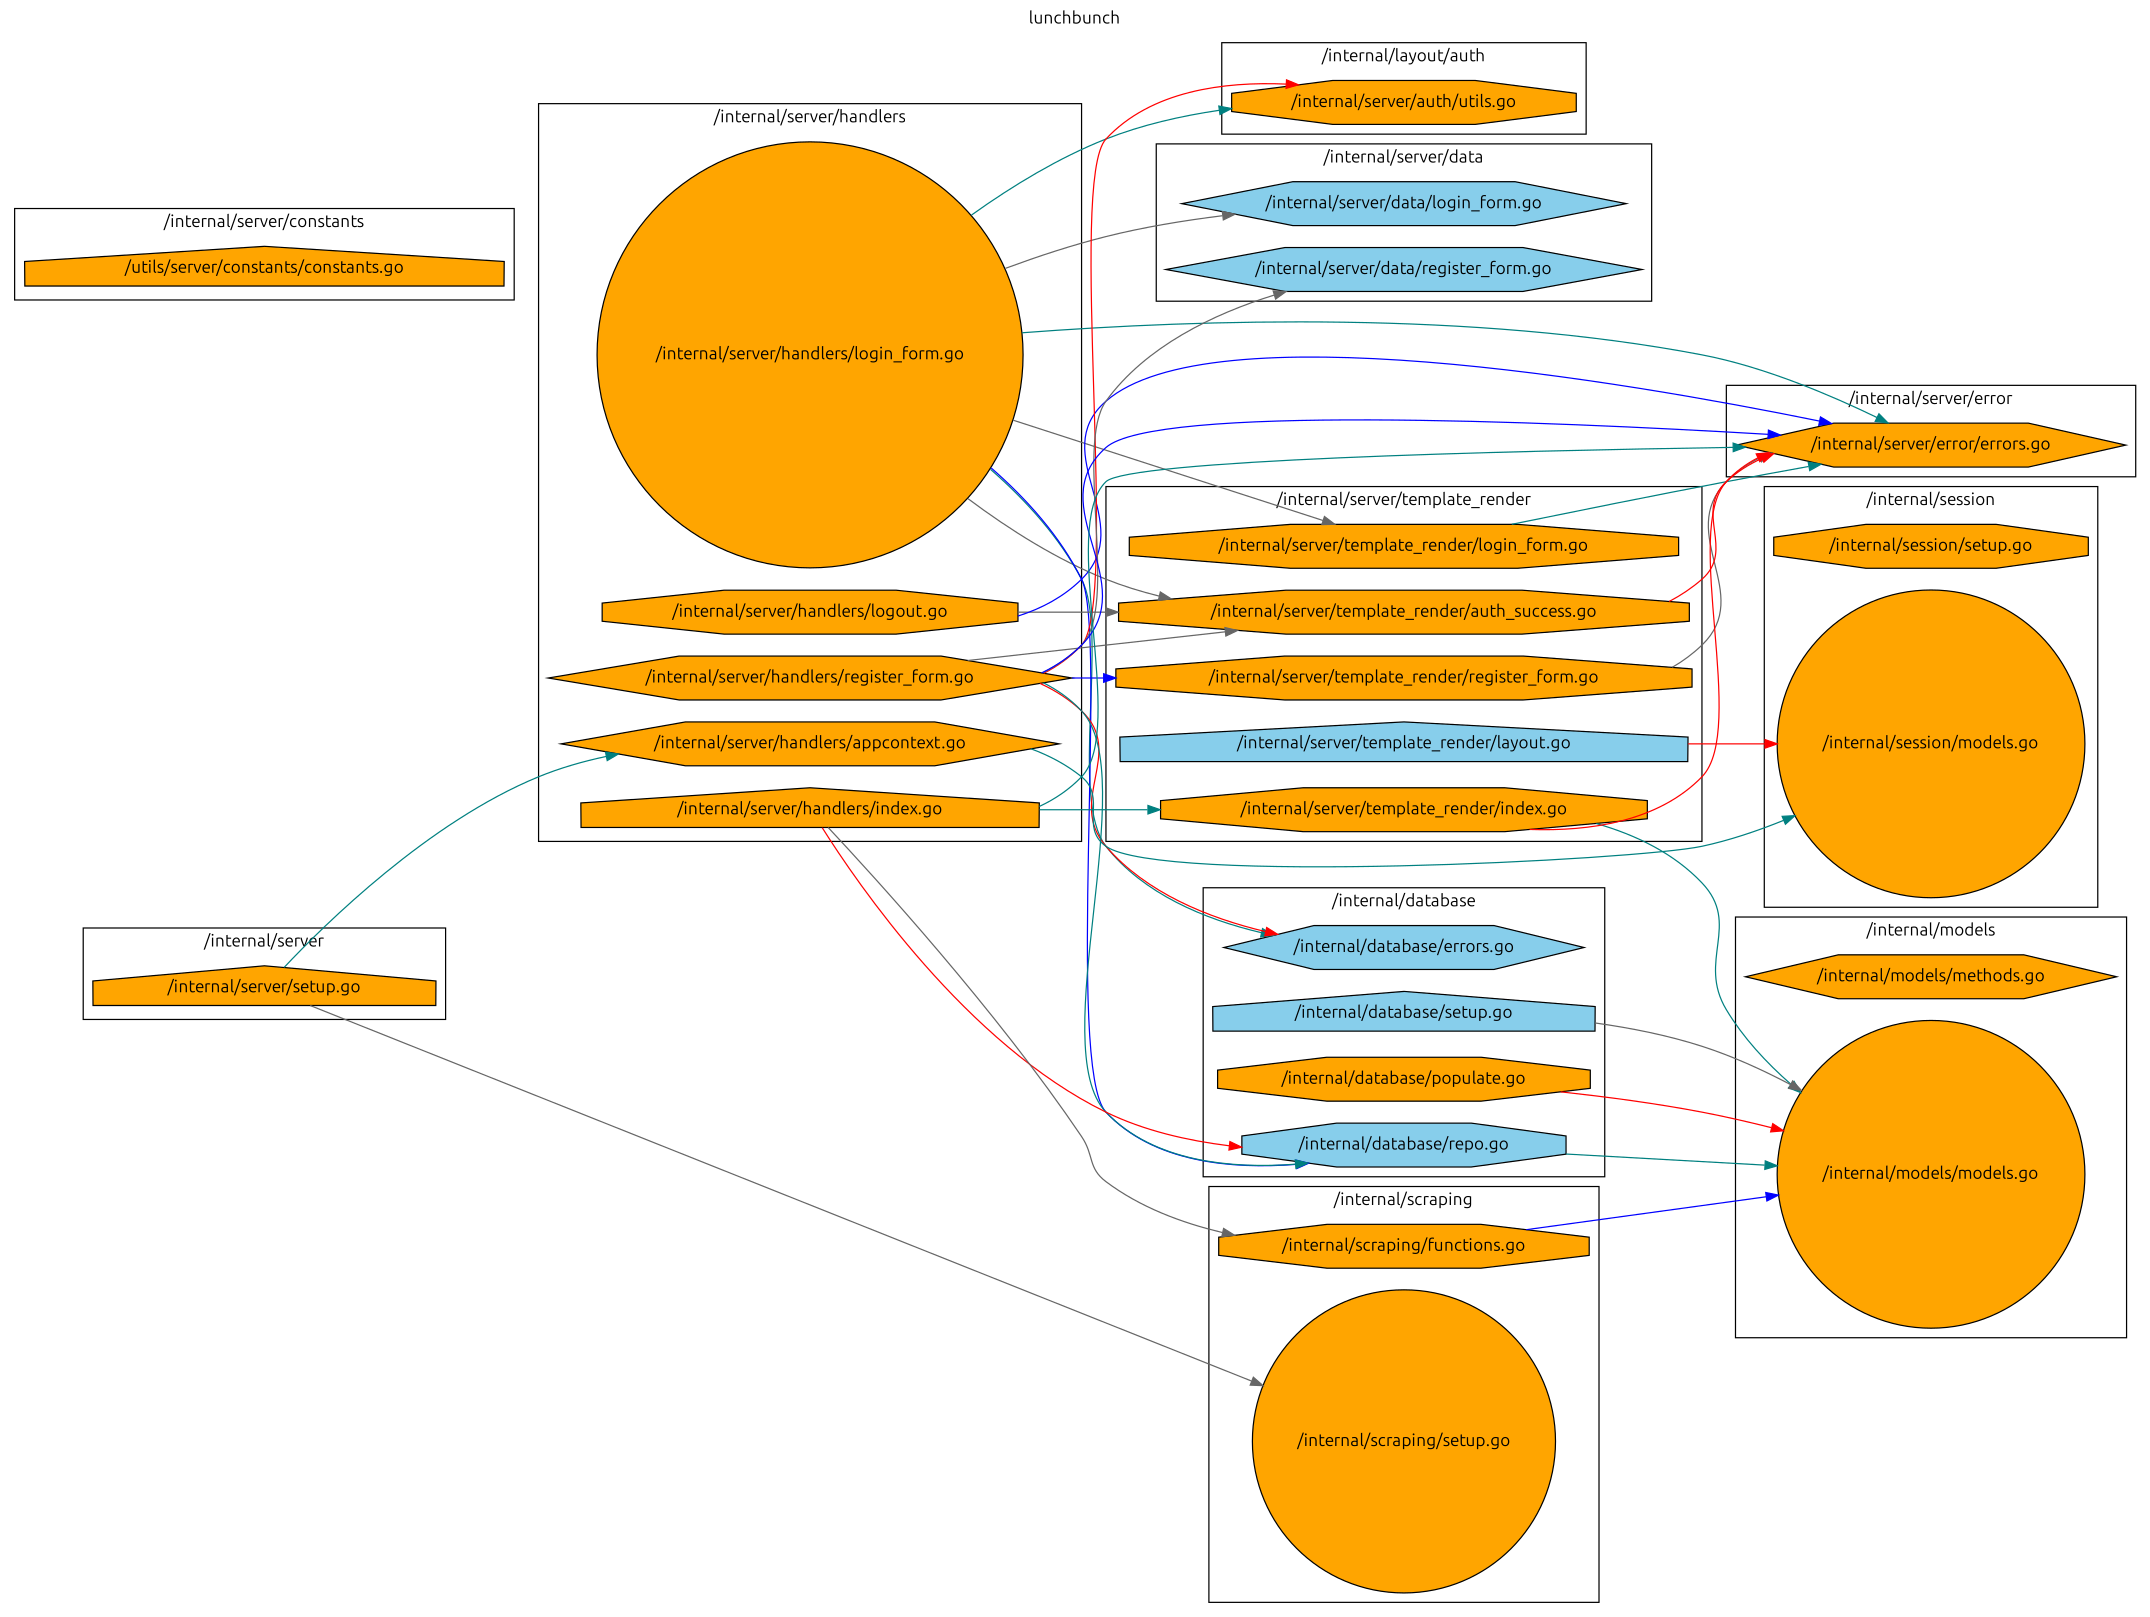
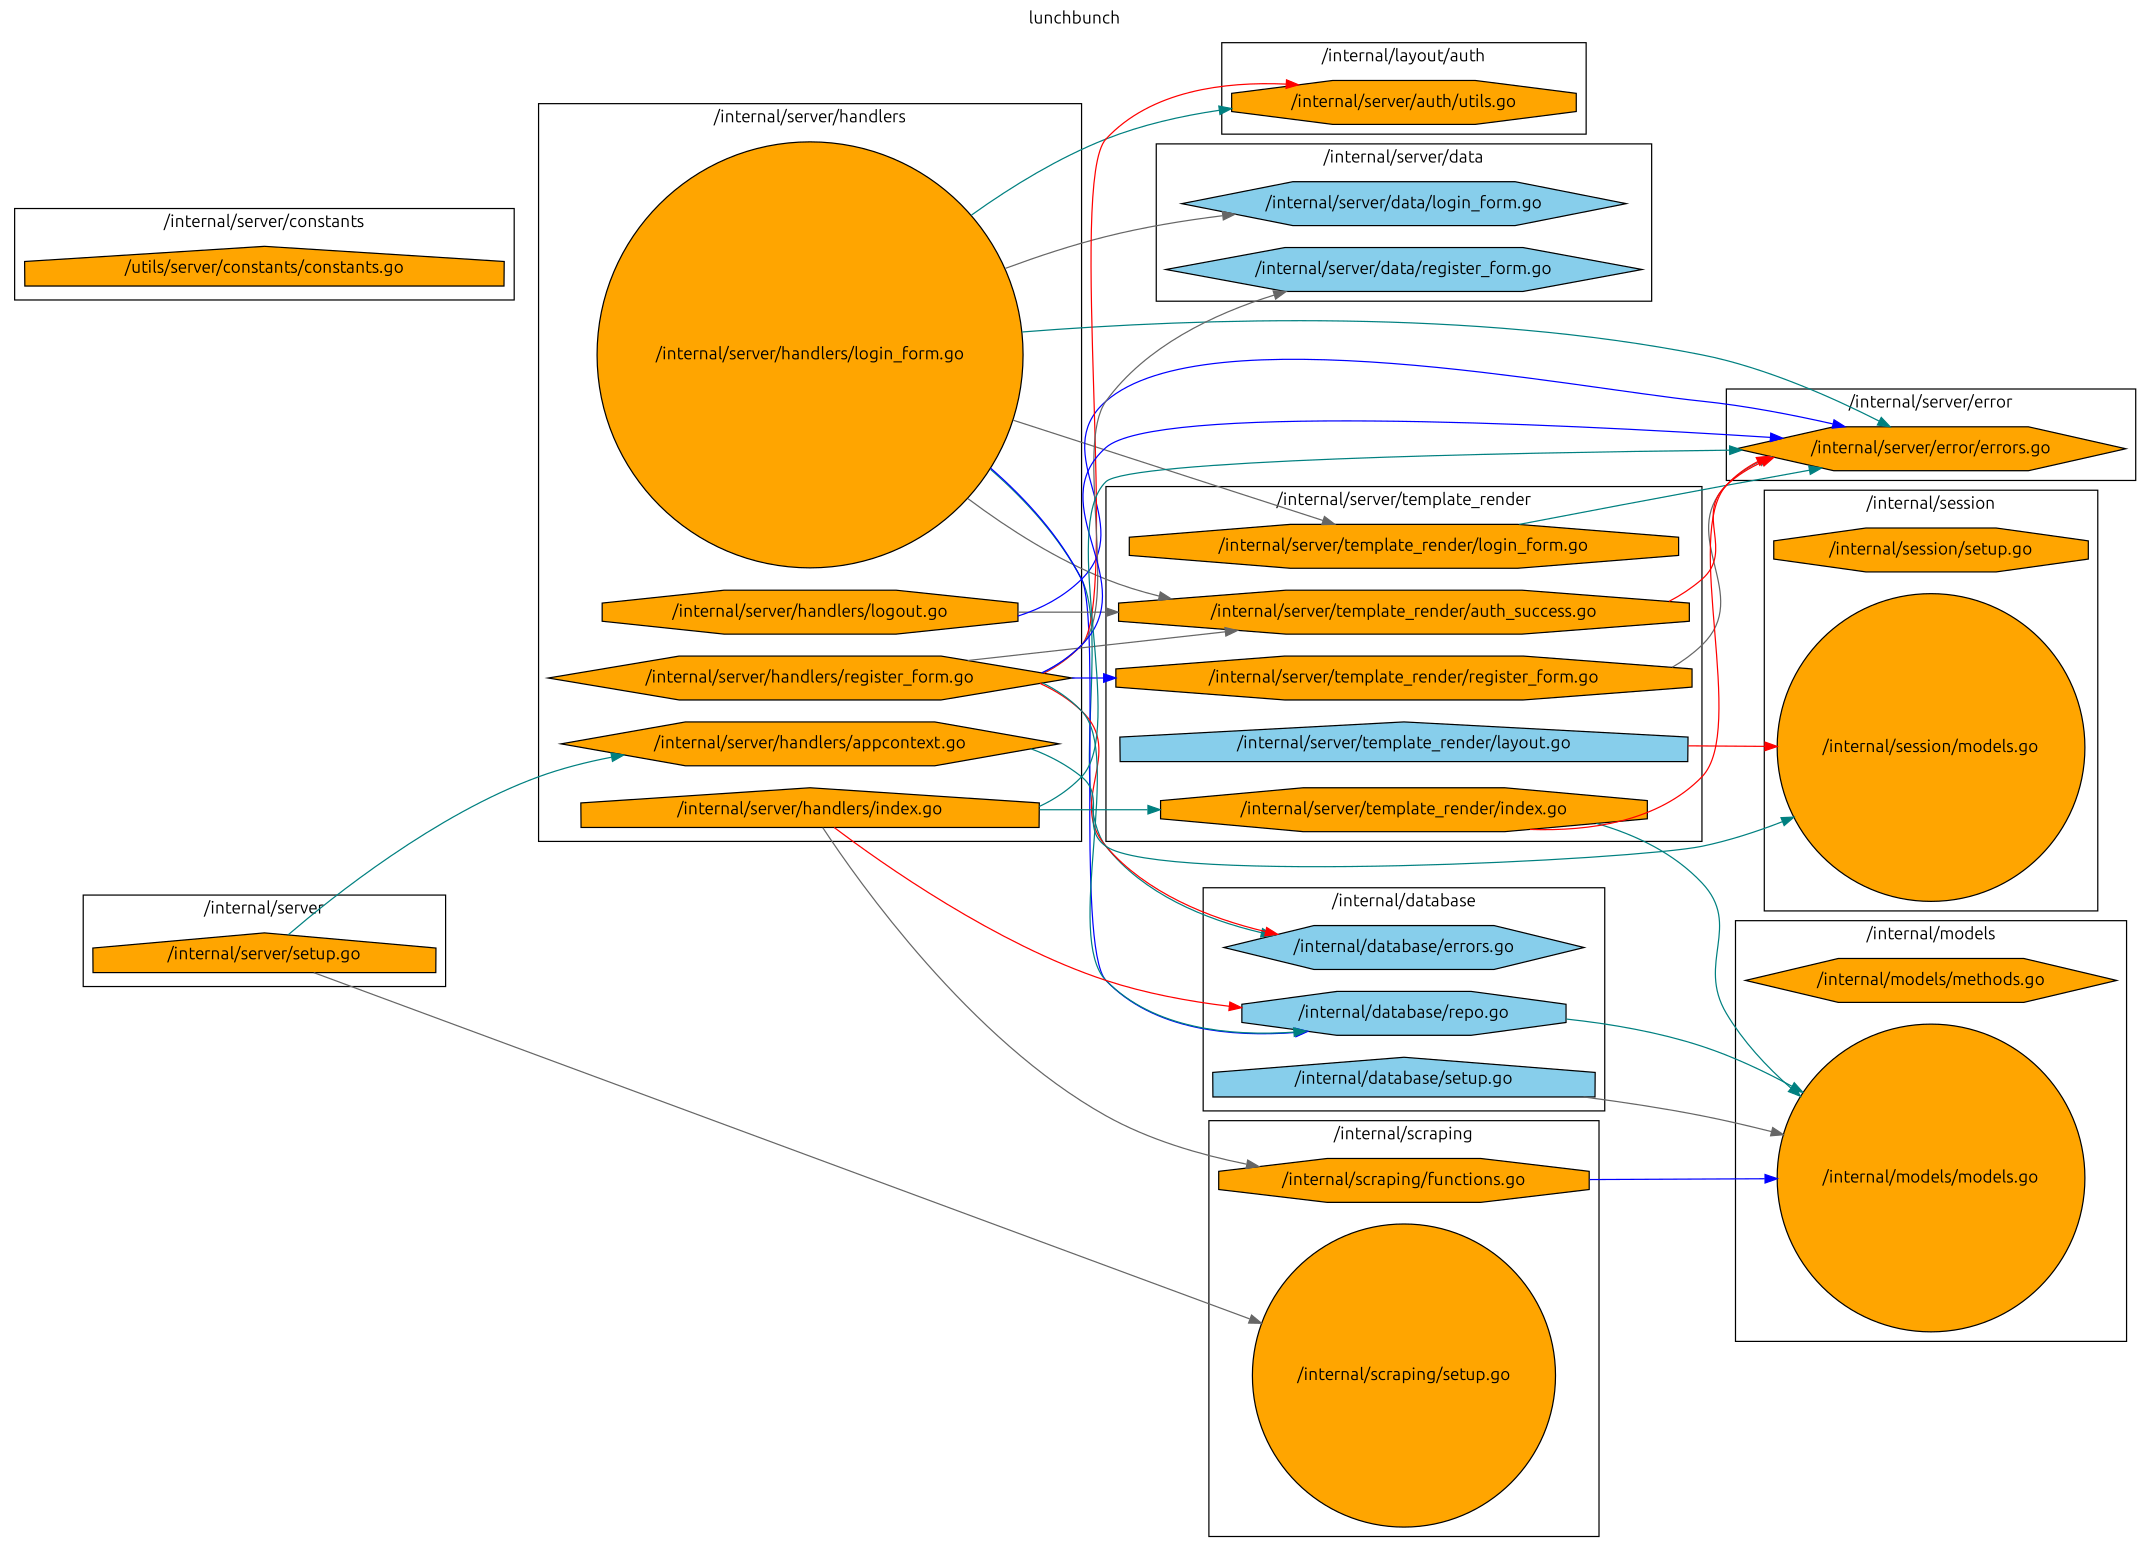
node "/internal/database/populate.go": removed
